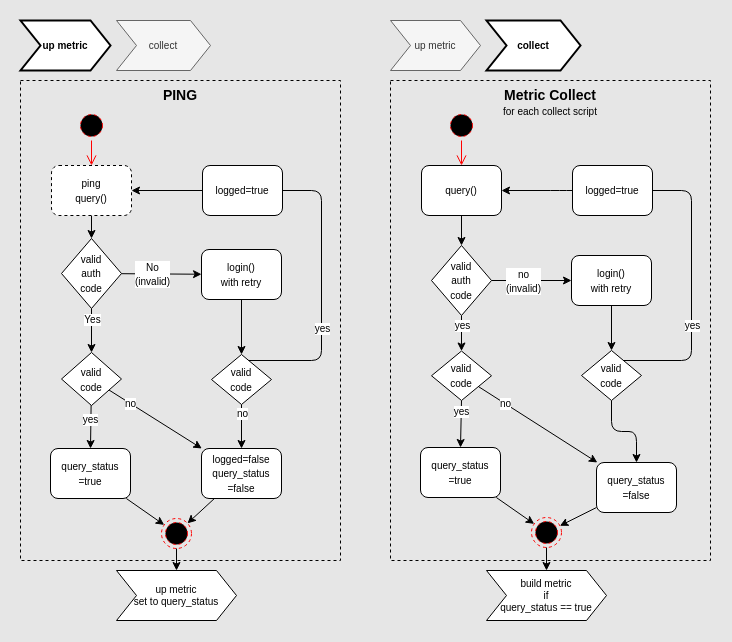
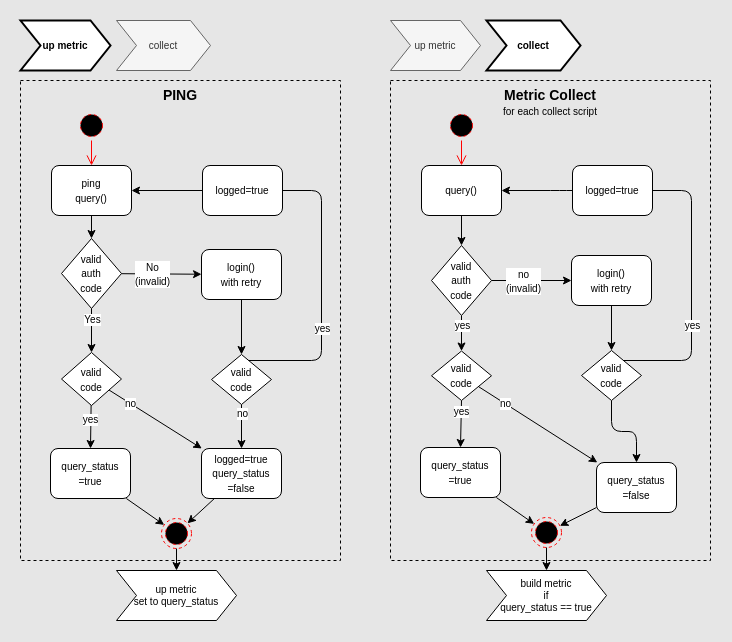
node "ping query()": style dashed -> solid
node "logged=false query_status =false": label "logged=false query_status =false" -> "logged=true query_status =false"
